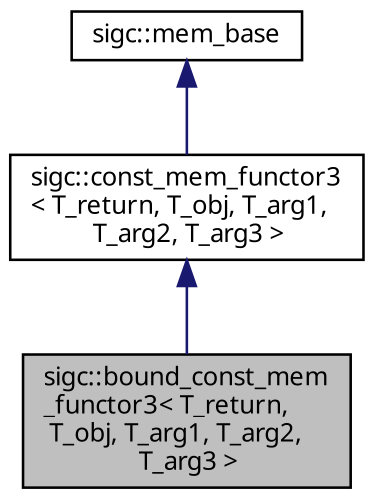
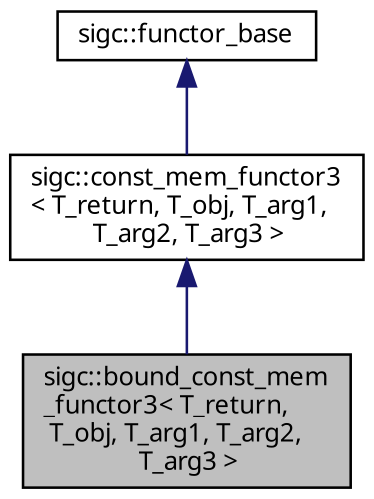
node "sigc::mem_base": label "sigc::mem_base" -> "sigc::functor_base"
